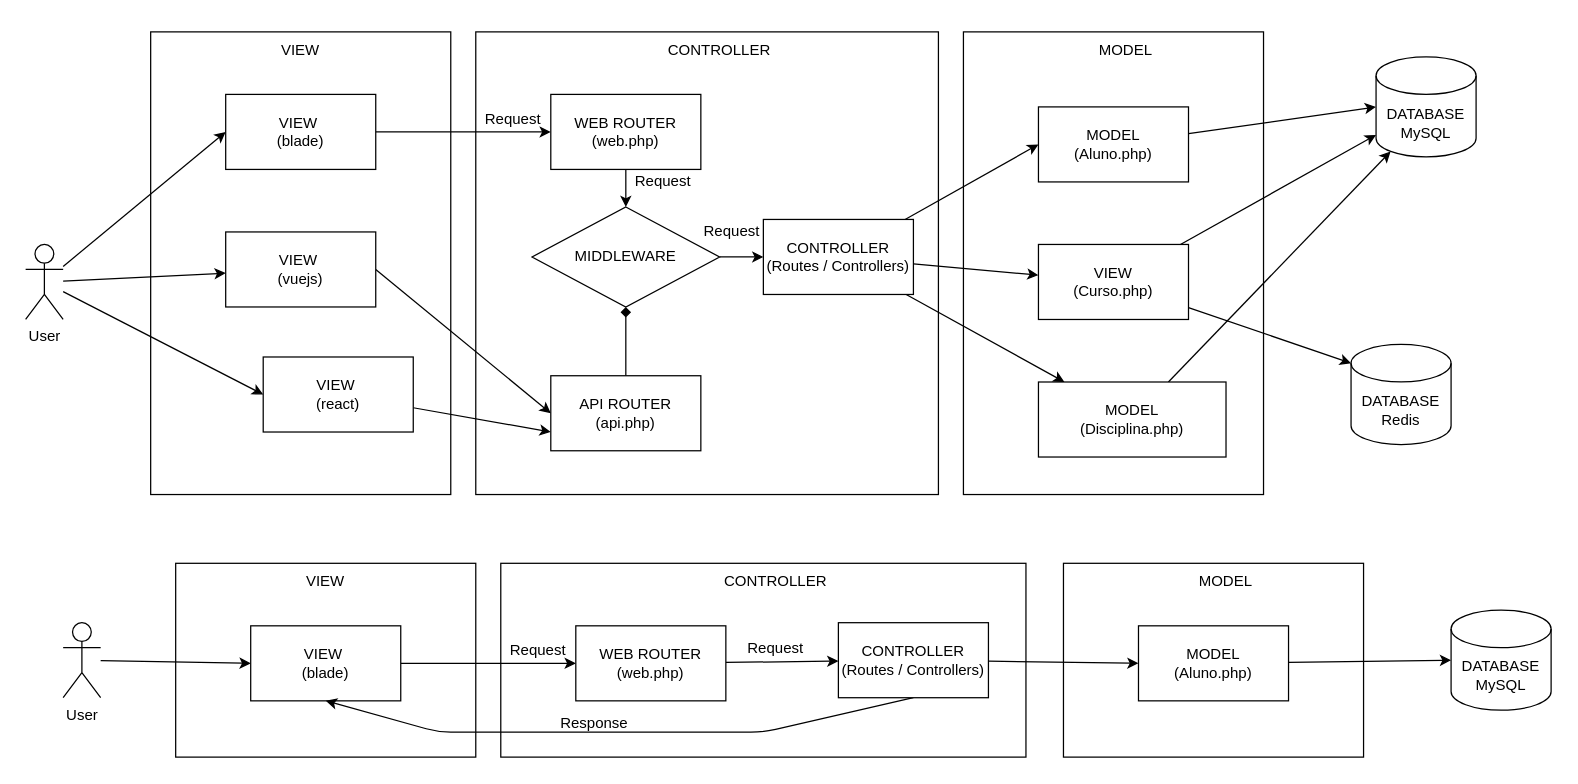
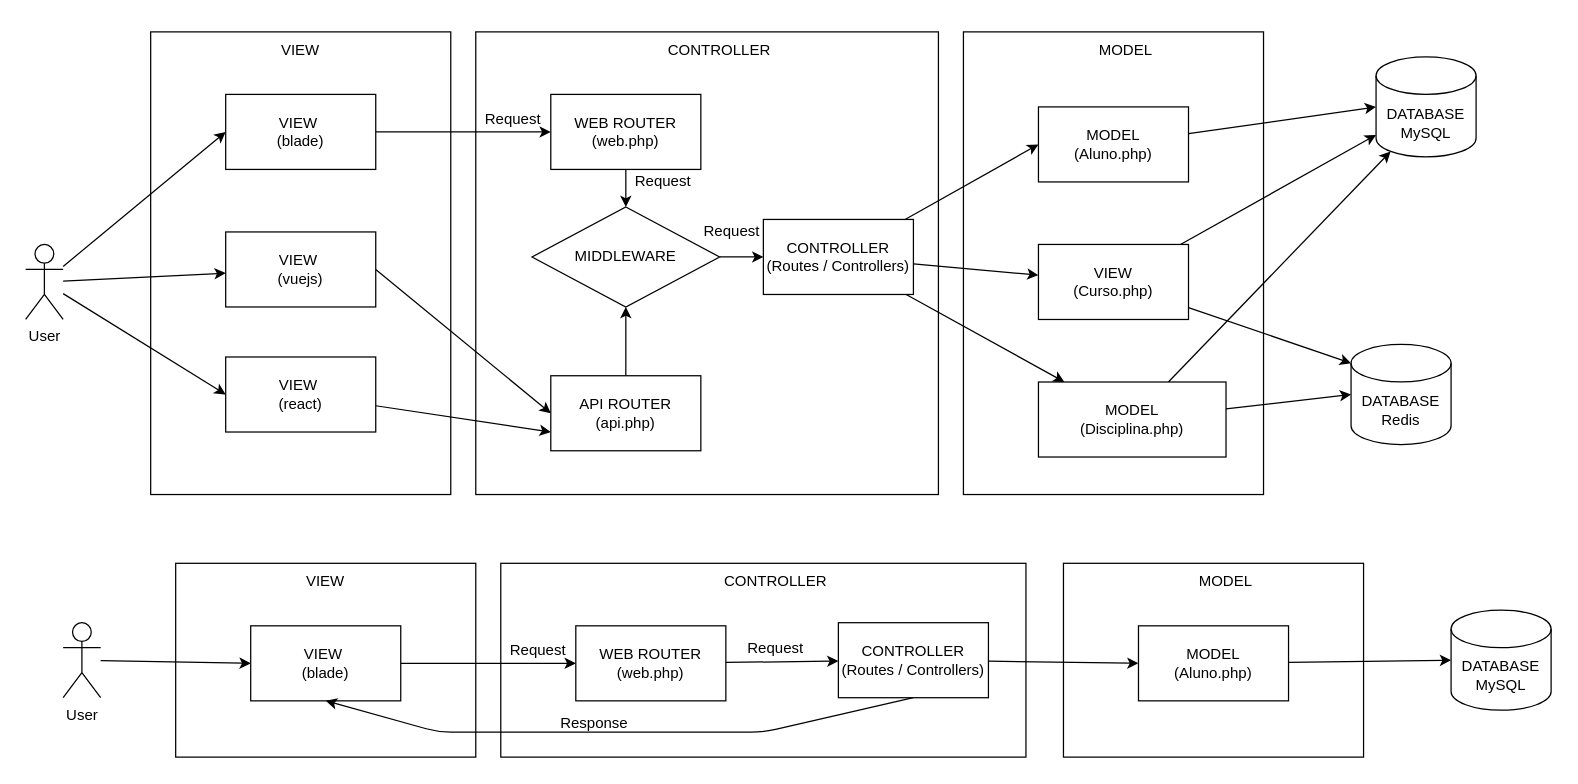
edge "API ROUTER (api.php)" -> "MIDDLEWARE": arrowhead diamond -> classic
node "VIEW (react)": moved (338, 394) -> (301, 394)
edge "MODEL (Disciplina.php)" -> "DATABASE Redis": added
